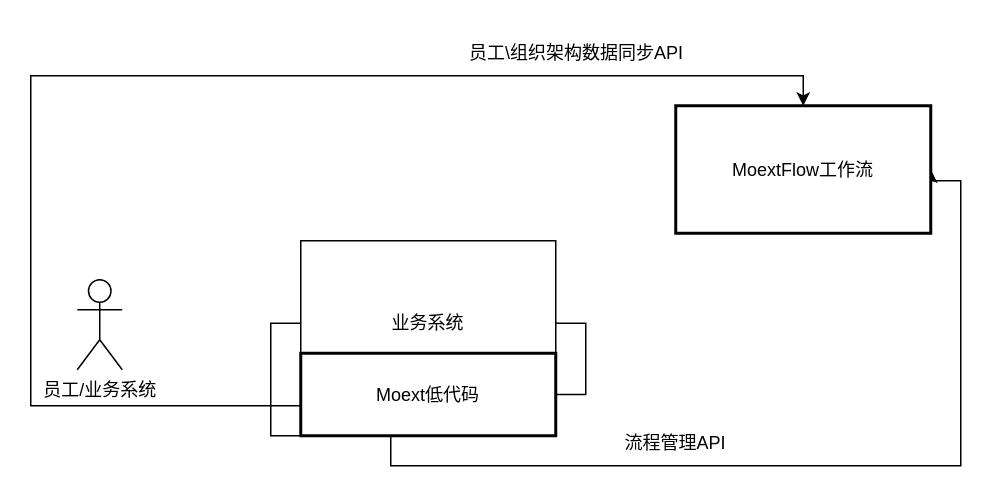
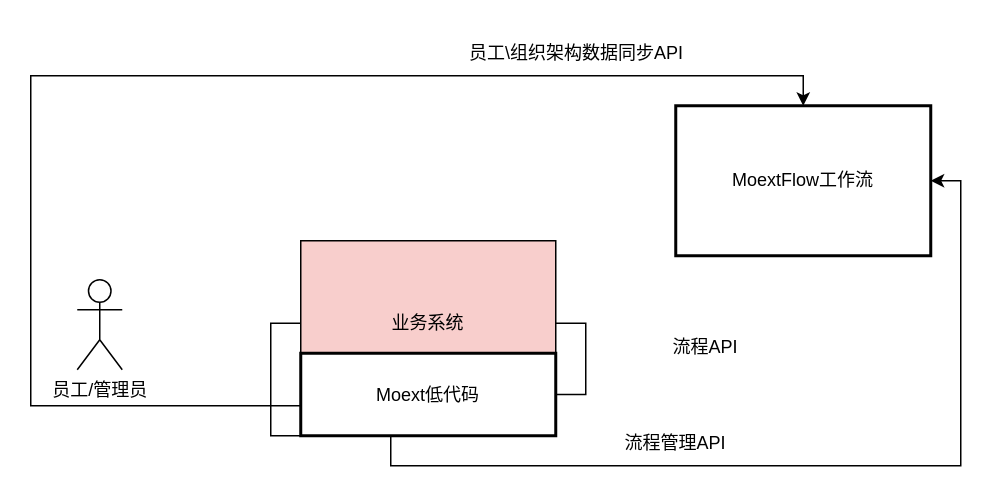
node "MoextFlow工作流": size 255x128 -> 255x150
node "业务系统": fillcolor #ffffff -> #f8cecc
node "流程API": added
node "员工/业务系统": label "员工/业务系统" -> "员工/管理员"
